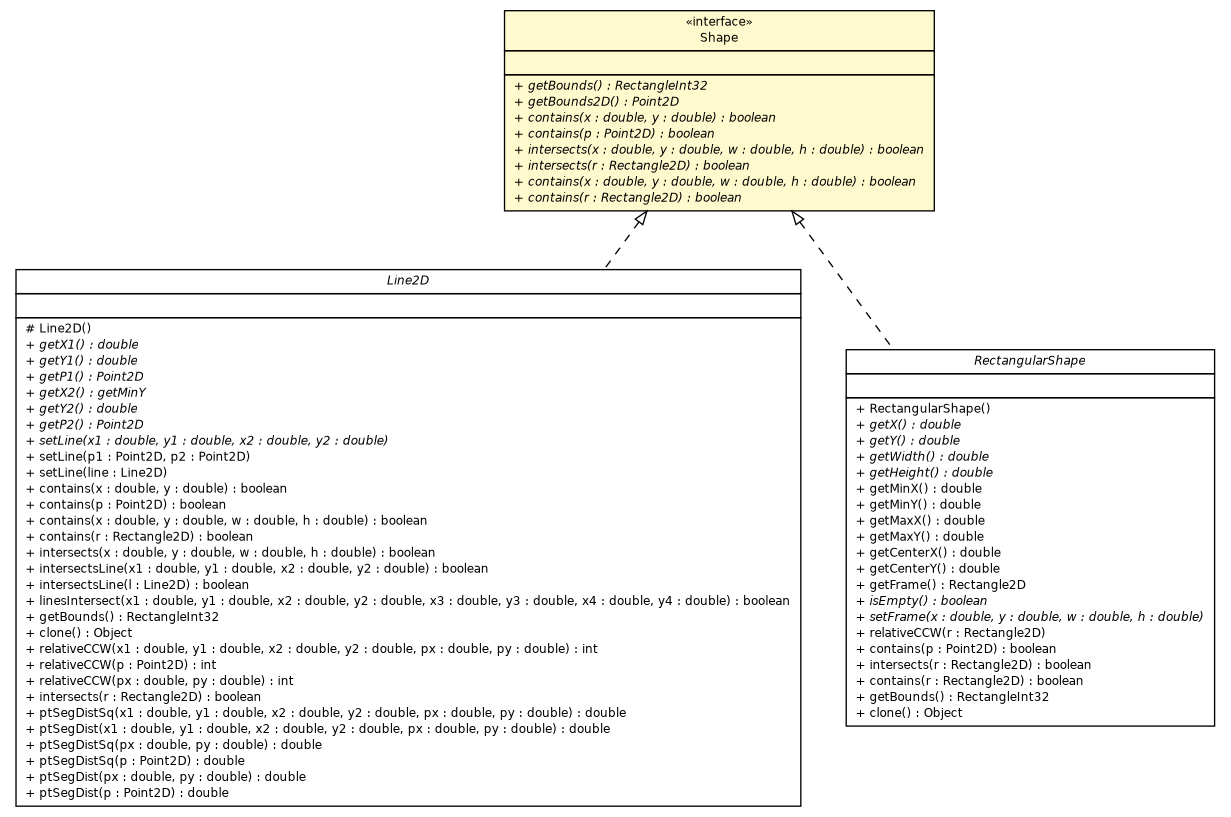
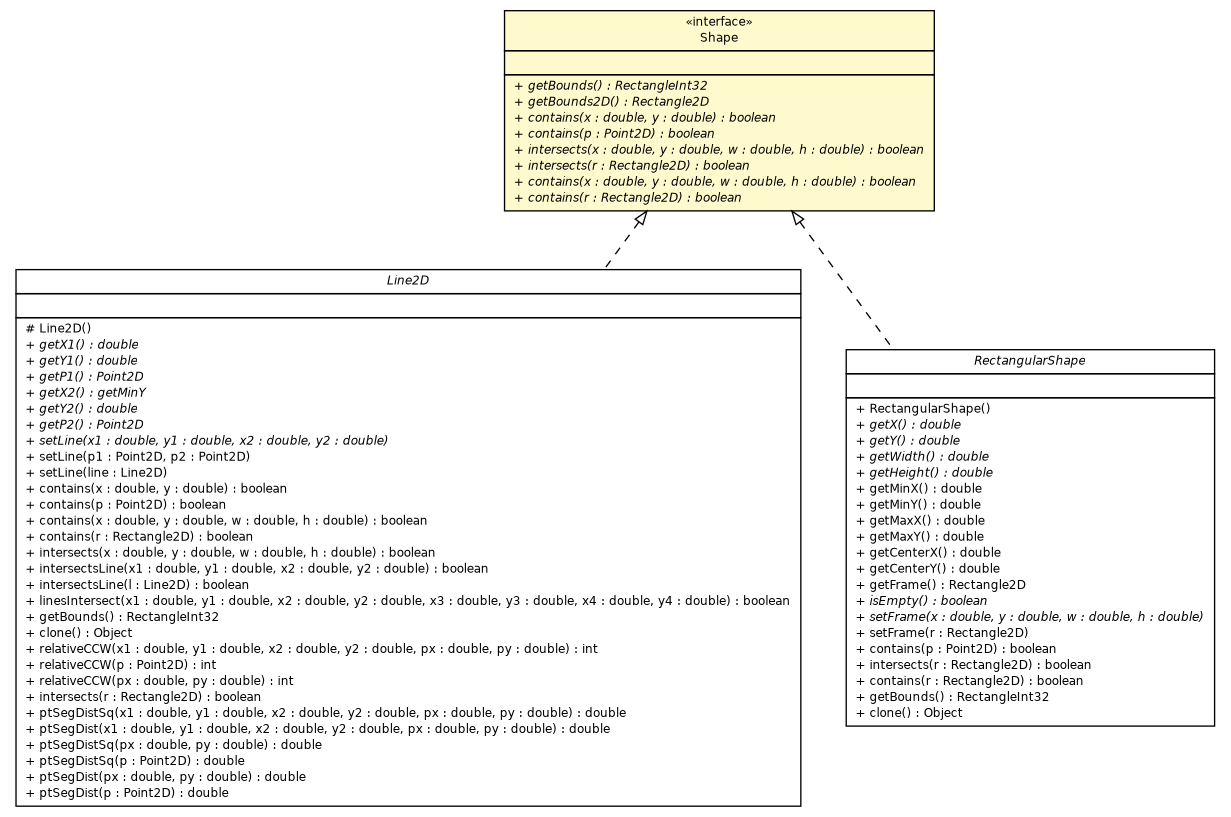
node "Shape": text "+ getBounds2D() : Point2D" -> "+ getBounds2D() : Rectangle2D"
node "RectangularShape": text "+ relativeCCW(r : Rectangle2D)" -> "+ setFrame(r : Rectangle2D)"
